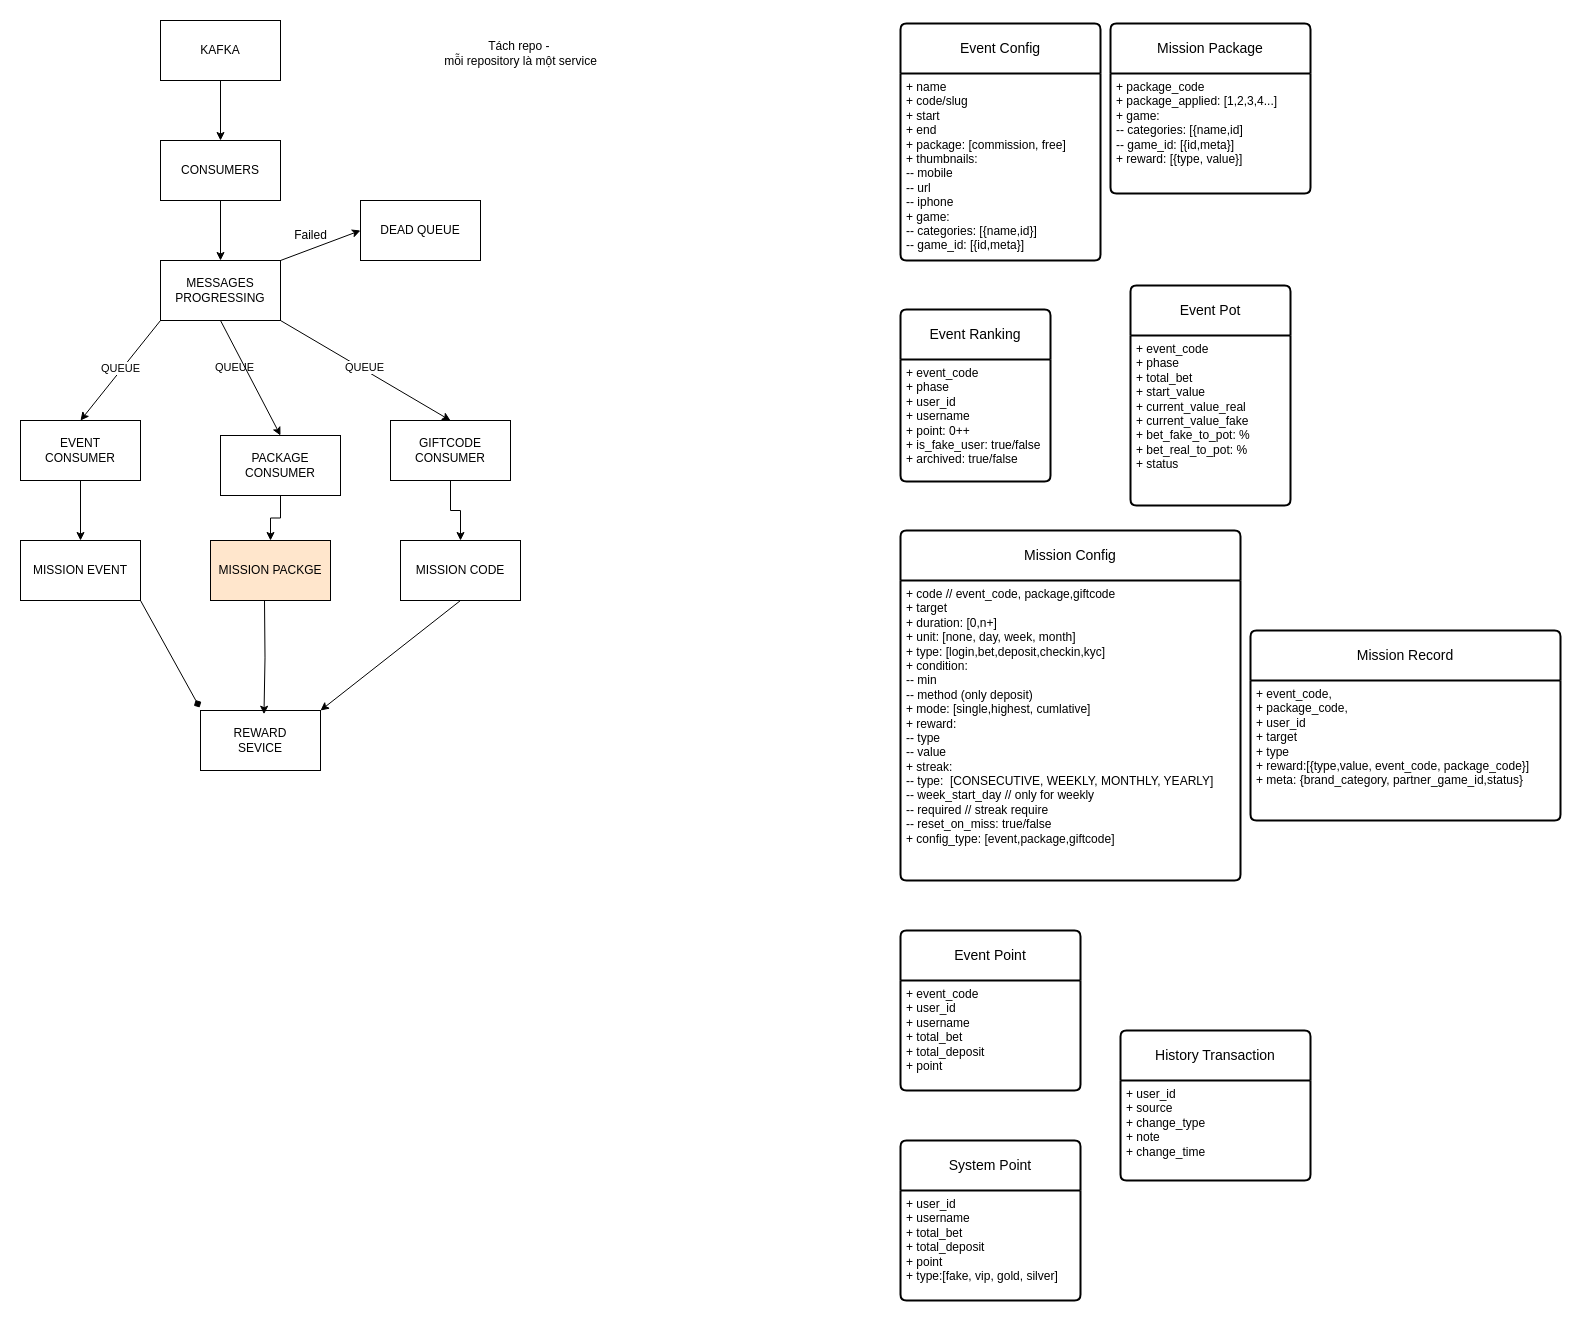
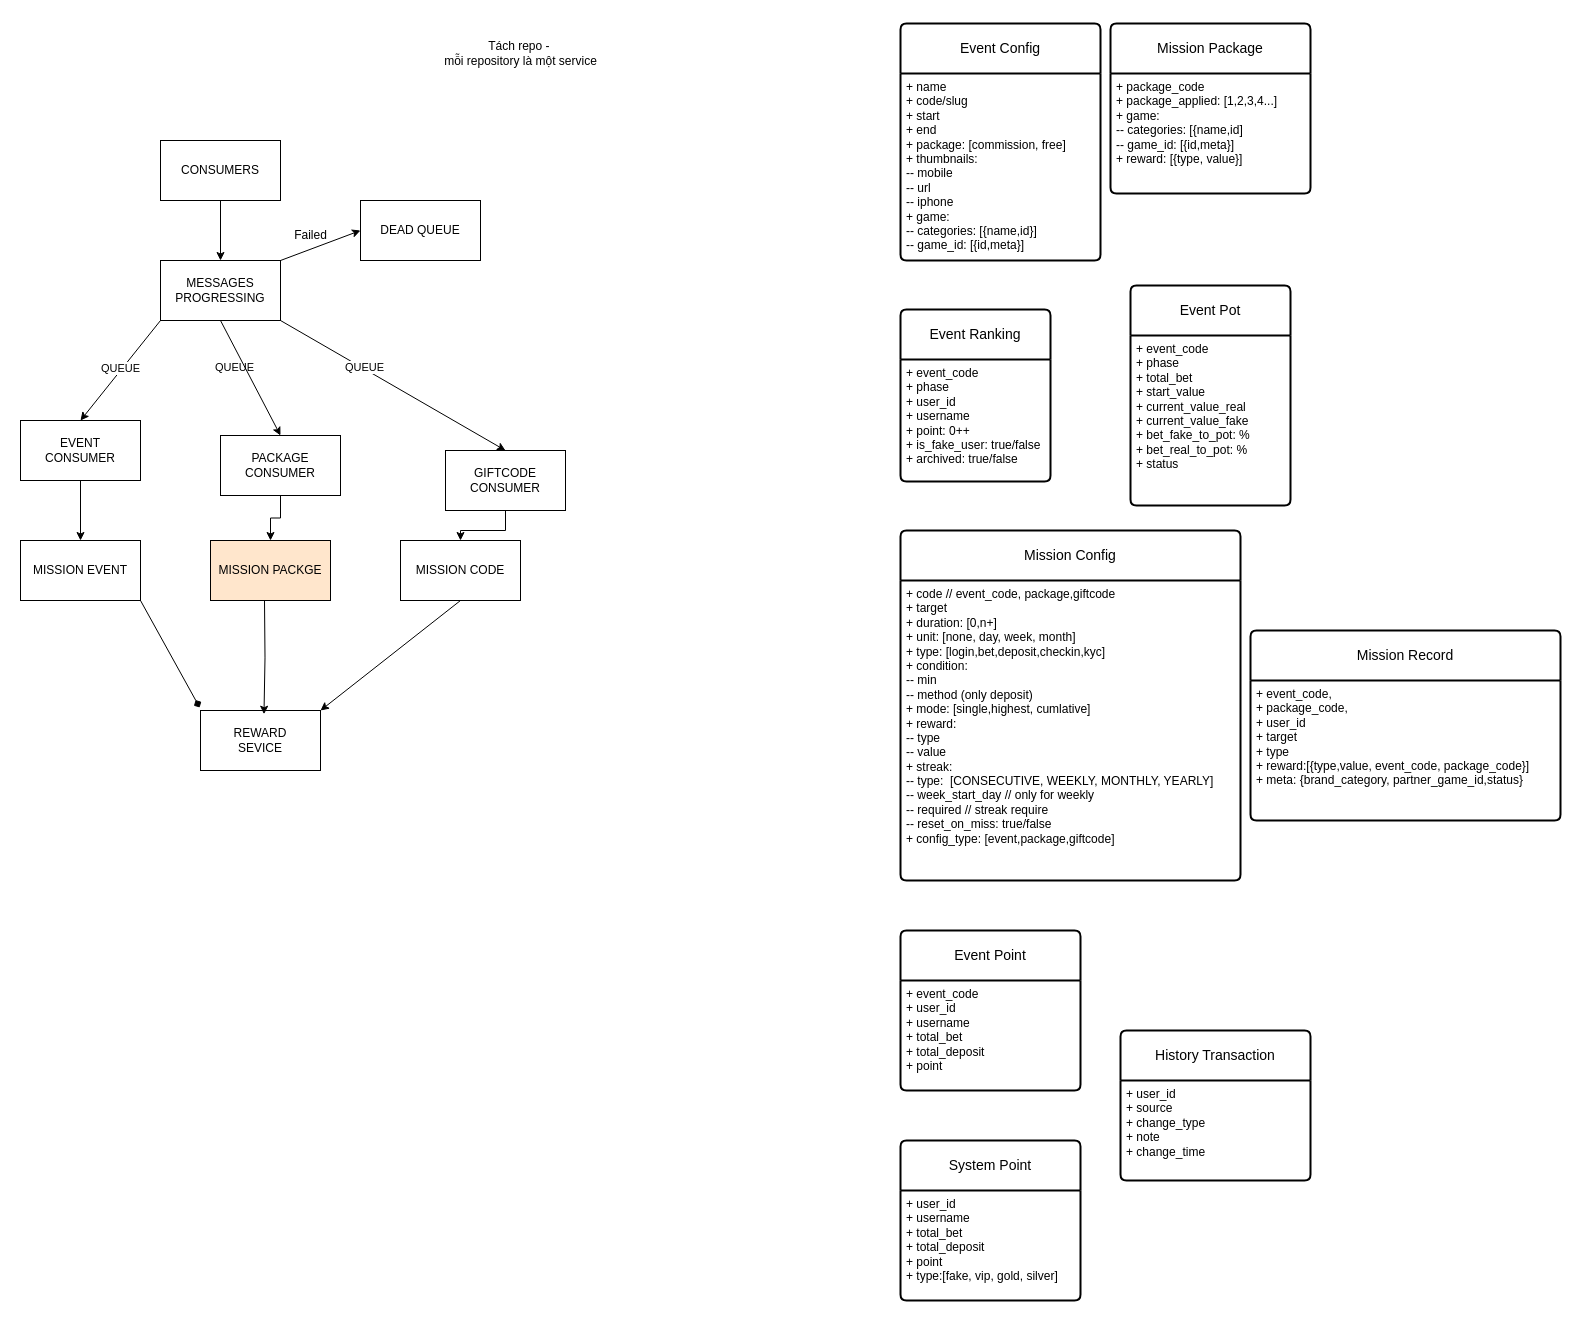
node "KAFKA": removed
edge "KAFKA" -> "CONSUMERS": removed
node "GIFTCODE CONSUMER": moved (451, 451) -> (506, 481)
